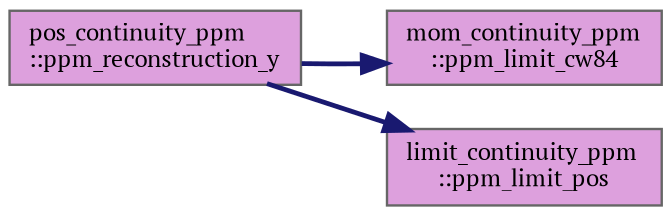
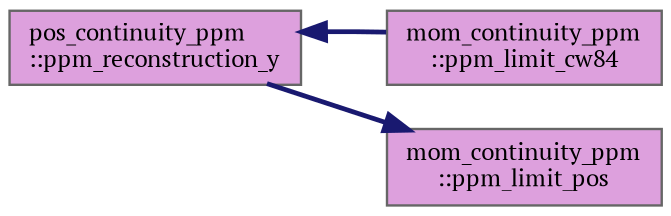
edge "pos_continuity_ppm ::ppm_reconstruction_y" -> "mom_continuity_ppm ::ppm_limit_cw84": reversed
node "limit_continuity_ppm ::ppm_limit_pos": label "limit_continuity_ppm ::ppm_limit_pos" -> "mom_continuity_ppm ::ppm_limit_pos"
